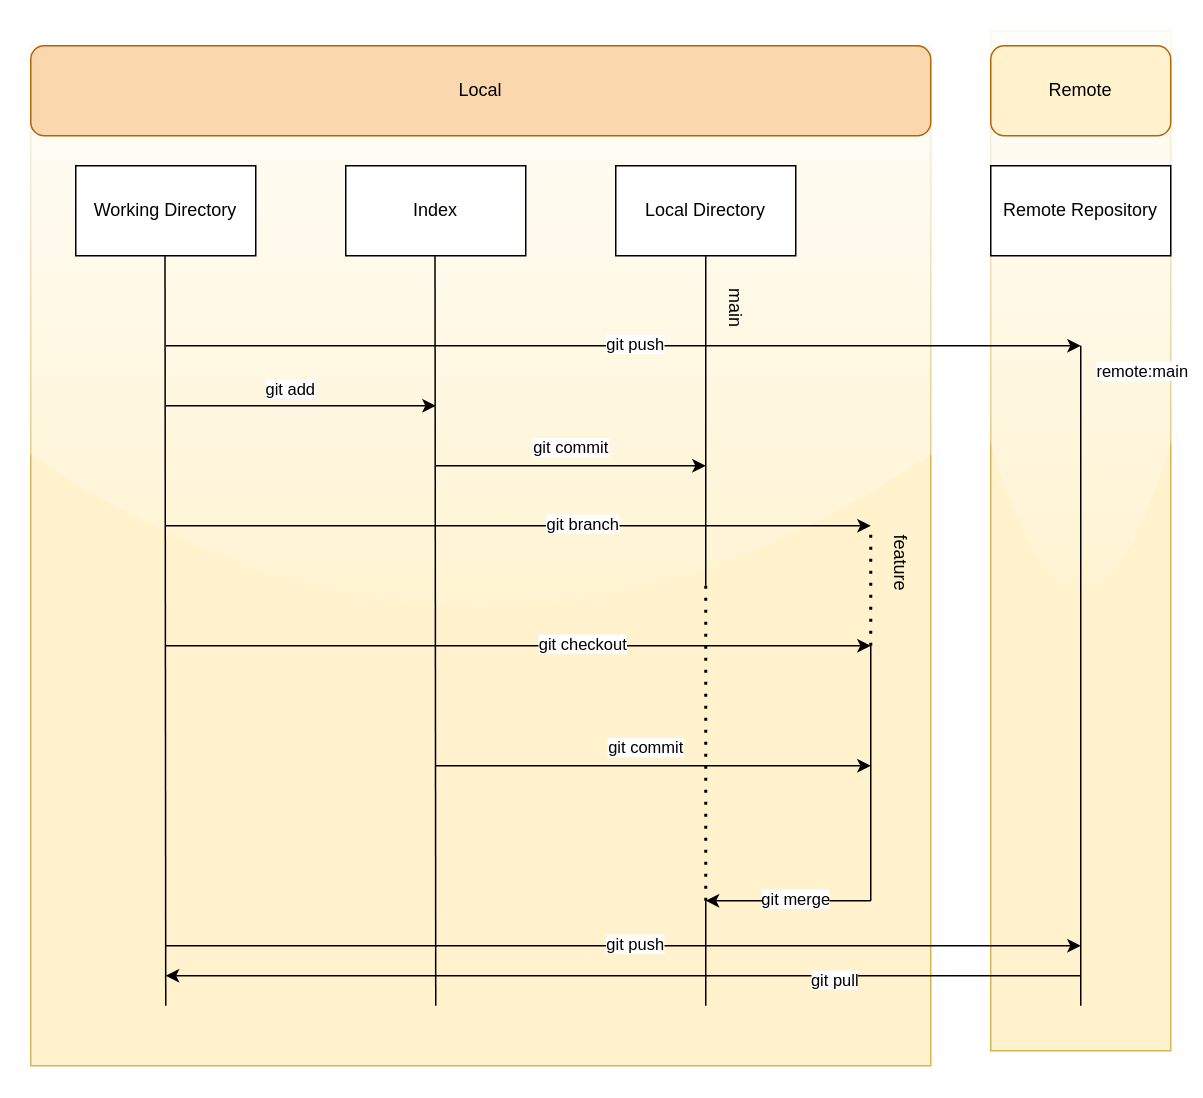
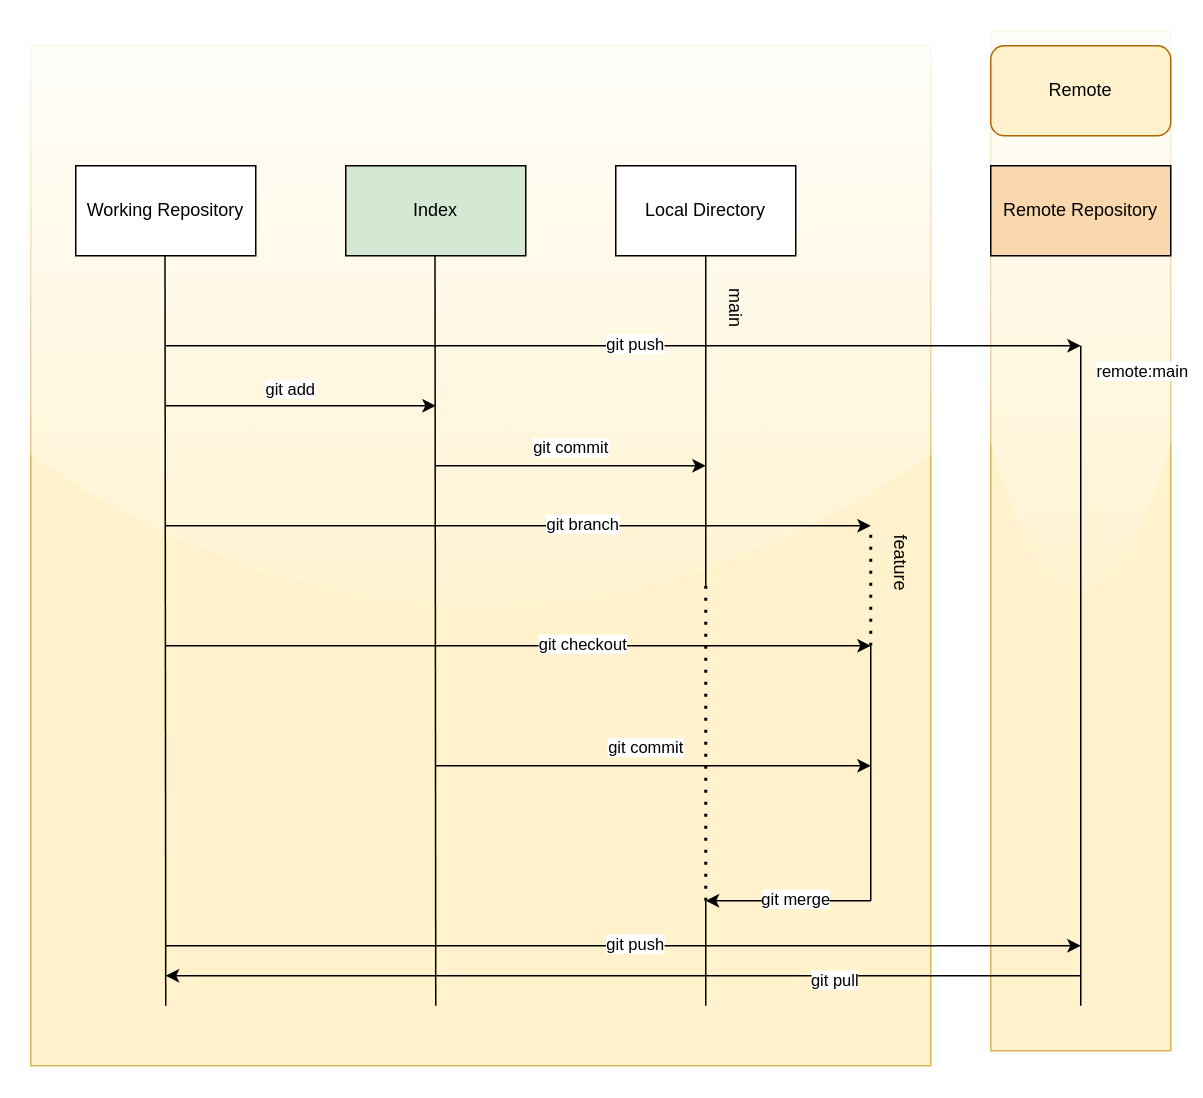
node "Local": removed
node "Working Directory": label "Working Directory" -> "Working Repository"
node "Index": fillcolor #ffffff -> #d5e8d4
node "Remote Repository": fillcolor #ffffff -> #fad7ac
